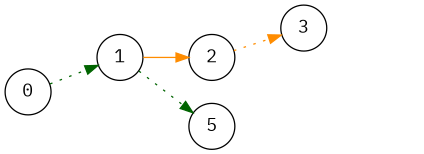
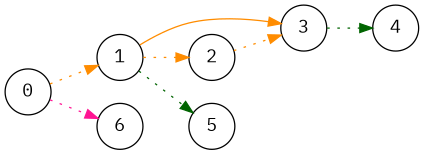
edge "1" -> "3": added
node "4": added
edge "1" -> "2": style solid -> dotted
edge "0" -> "1": color darkgreen -> darkorange
node "6": added
